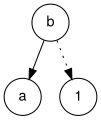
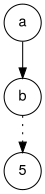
edge "b" -> "a": reversed
node "1": label "1" -> "5"
